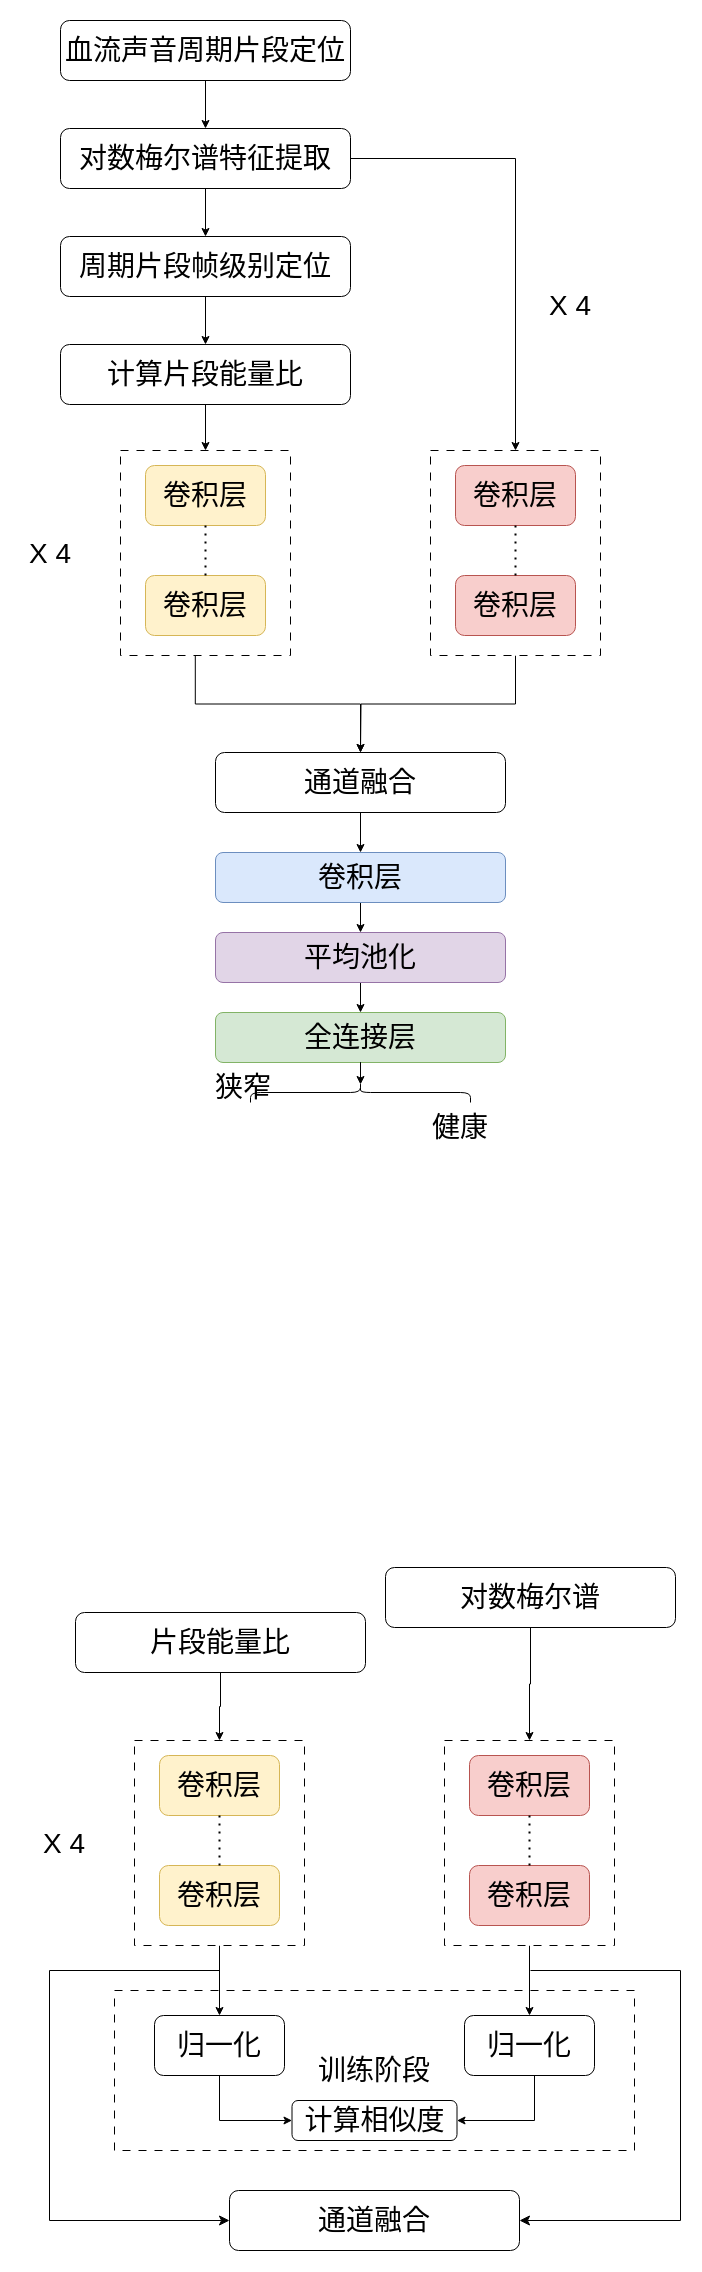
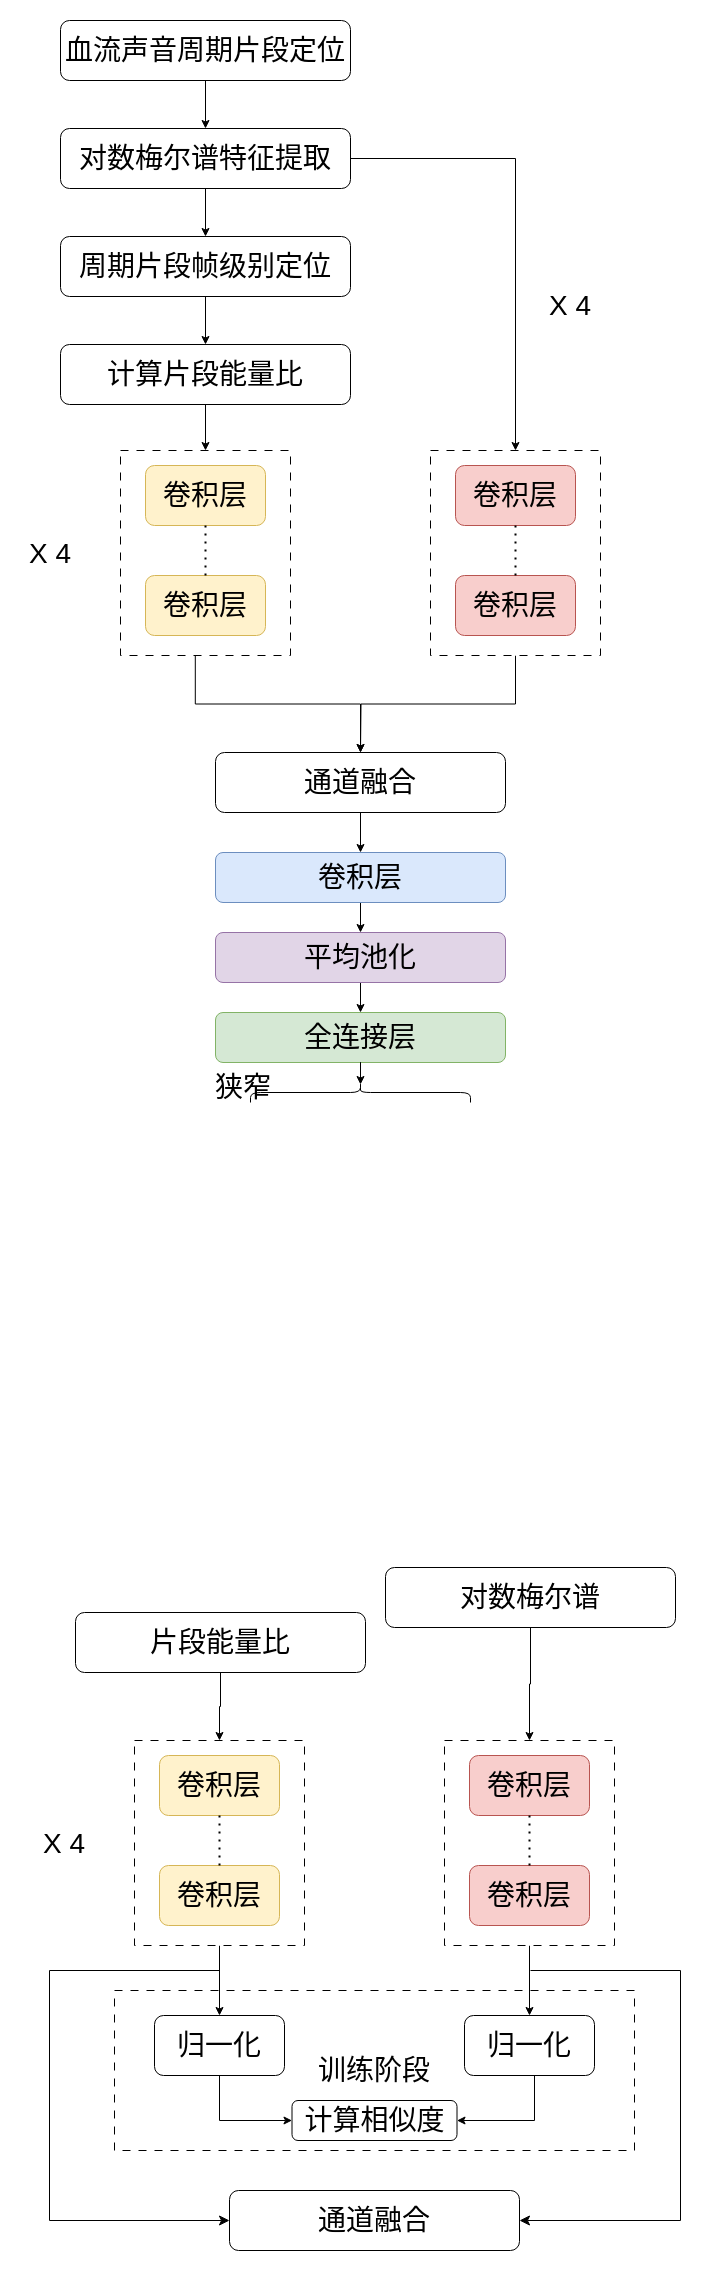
node "健康": removed
